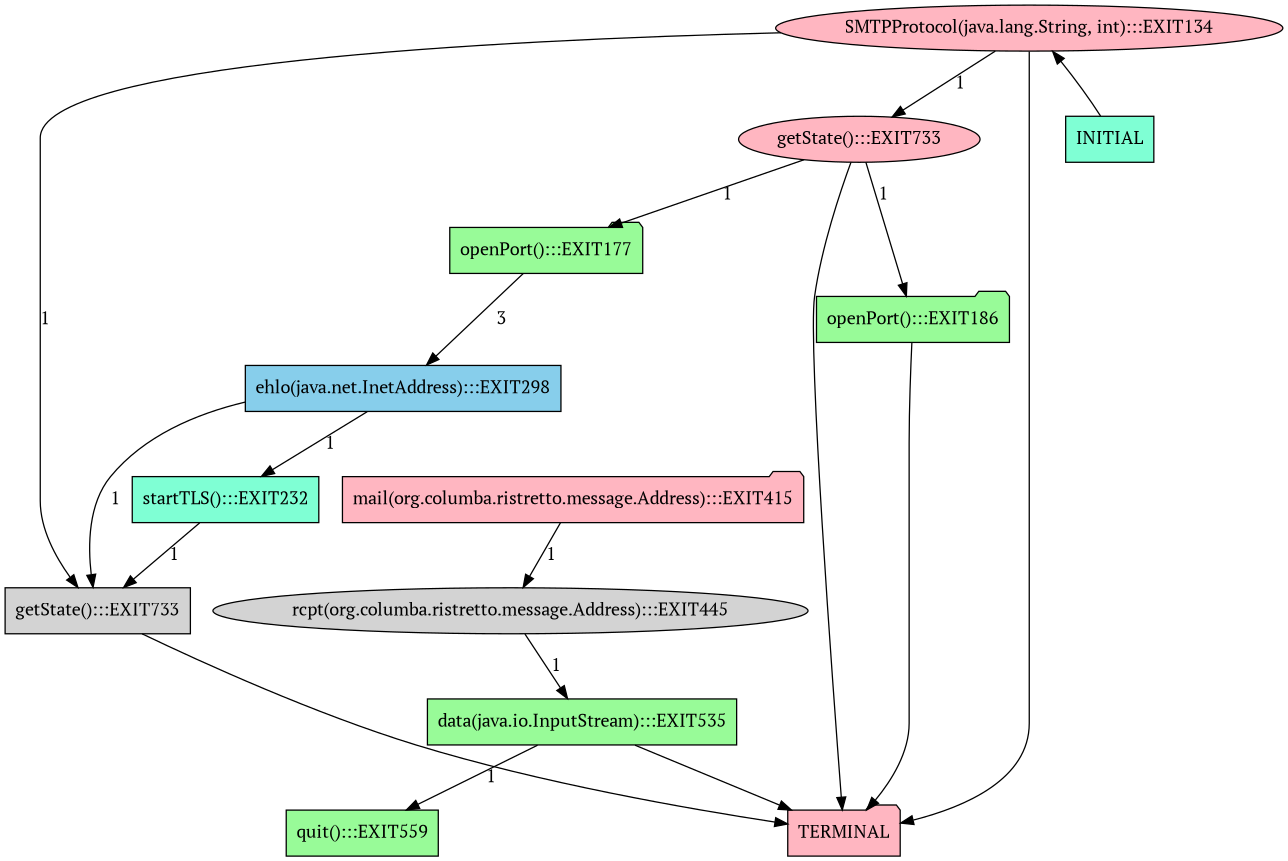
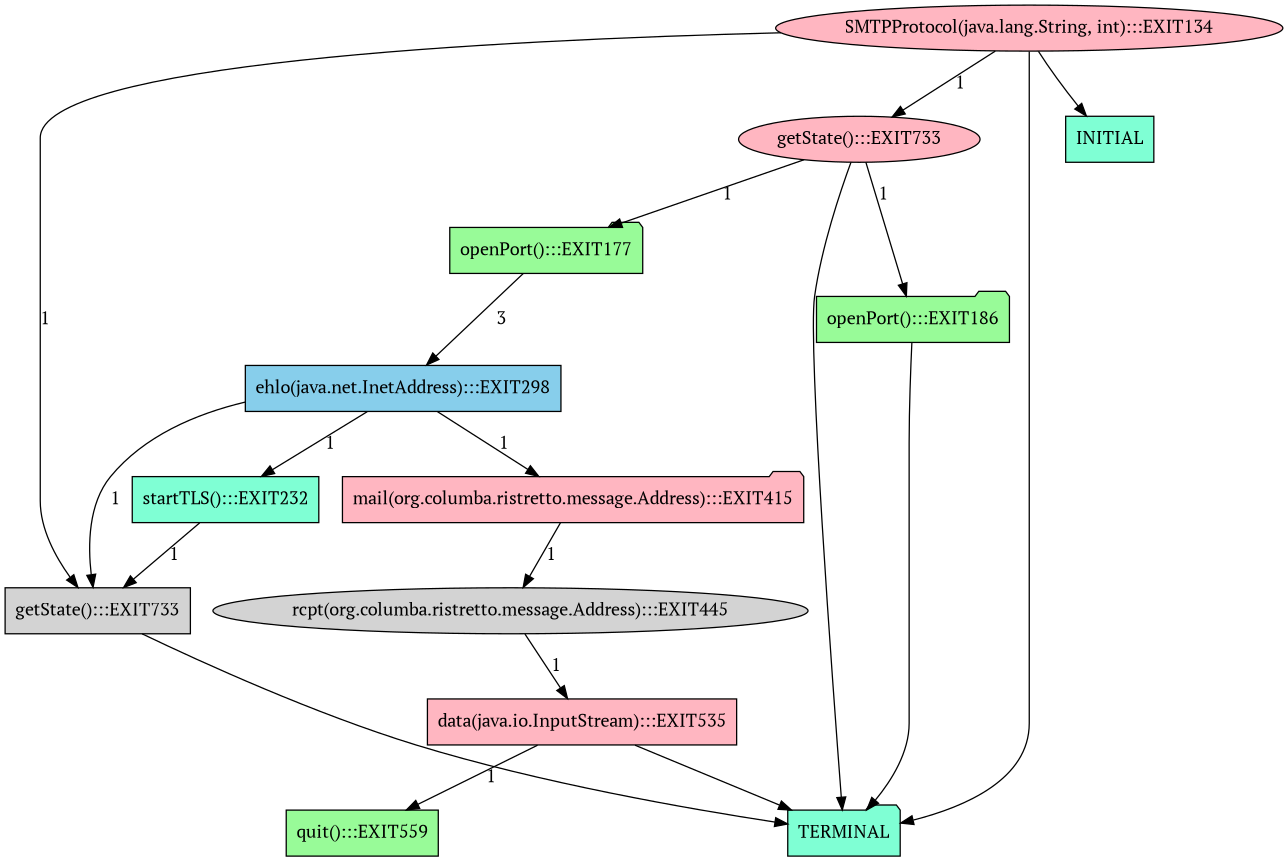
edge "INITIAL" -> "SMTPProtocol(java.lang.String, int):::EXIT134": reversed
edge "ehlo(java.net.InetAddress):::EXIT298" -> "mail(org.columba.ristretto.message.Address):::EXIT415": added, label "1"
node "data(java.io.InputStream):::EXIT535": fillcolor palegreen -> lightpink
node "TERMINAL": fillcolor lightpink -> aquamarine
